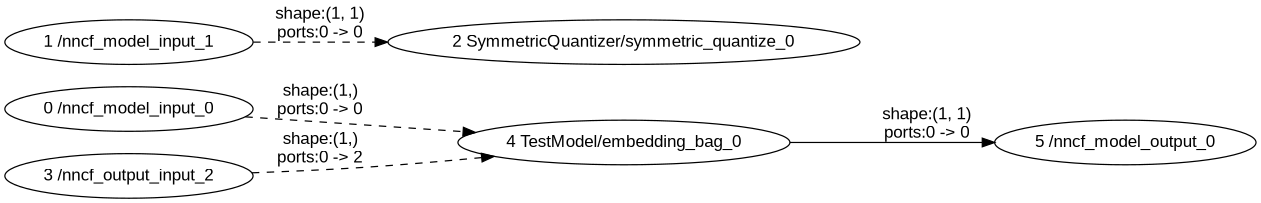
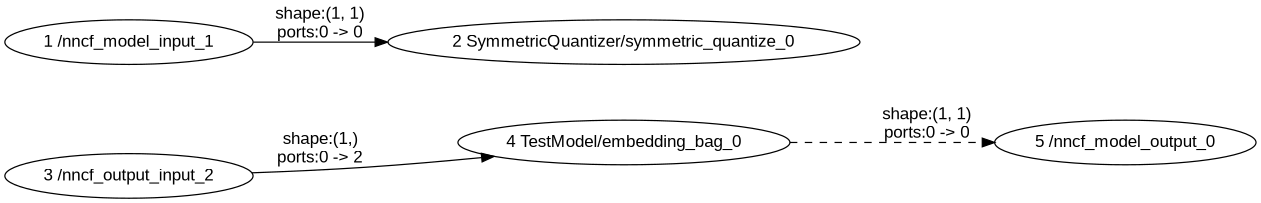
edge "1 /nncf_model_input_1" -> "2 SymmetricQuantizer/symmetric_quantize_0": style dashed -> solid
node "0 /nncf_model_input_0": removed
edge "4 TestModel/embedding_bag_0" -> "5 /nncf_model_output_0": style solid -> dashed
edge "3 /nncf_output_input_2" -> "4 TestModel/embedding_bag_0": style dashed -> solid
